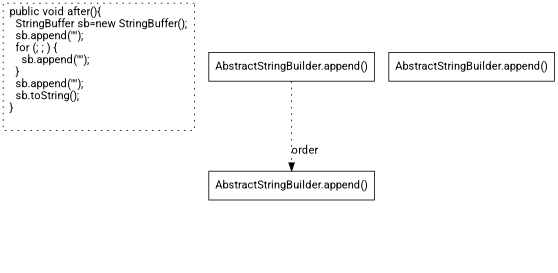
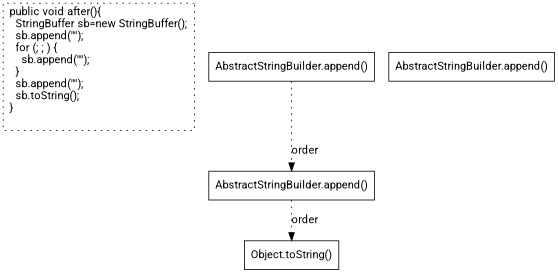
node "Object.toString()": added
